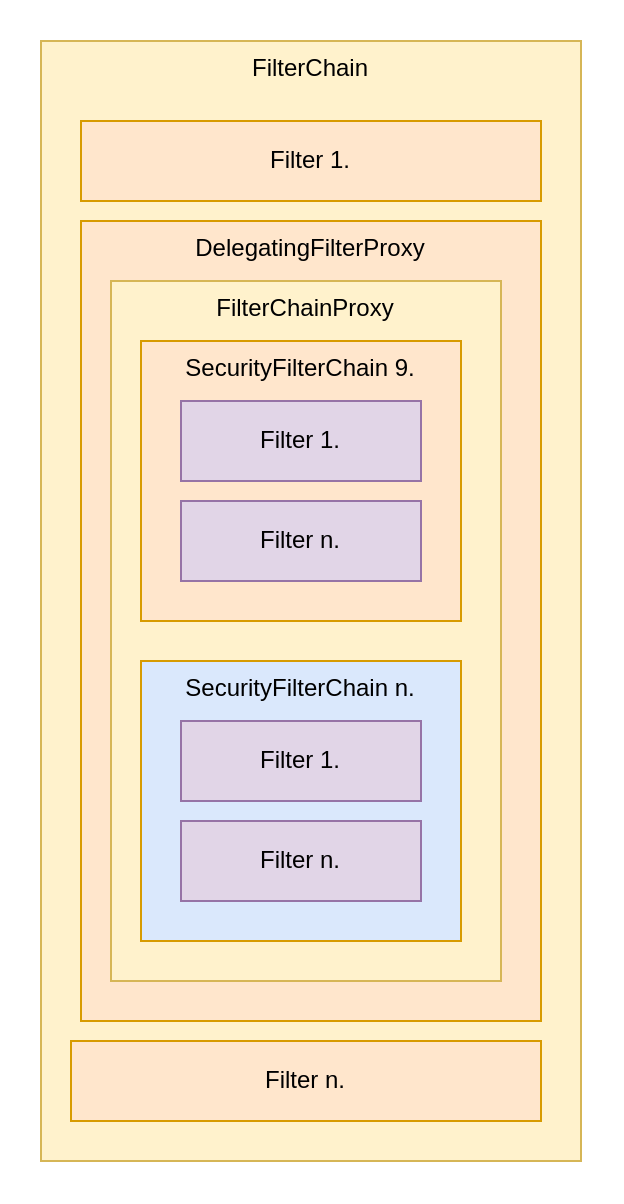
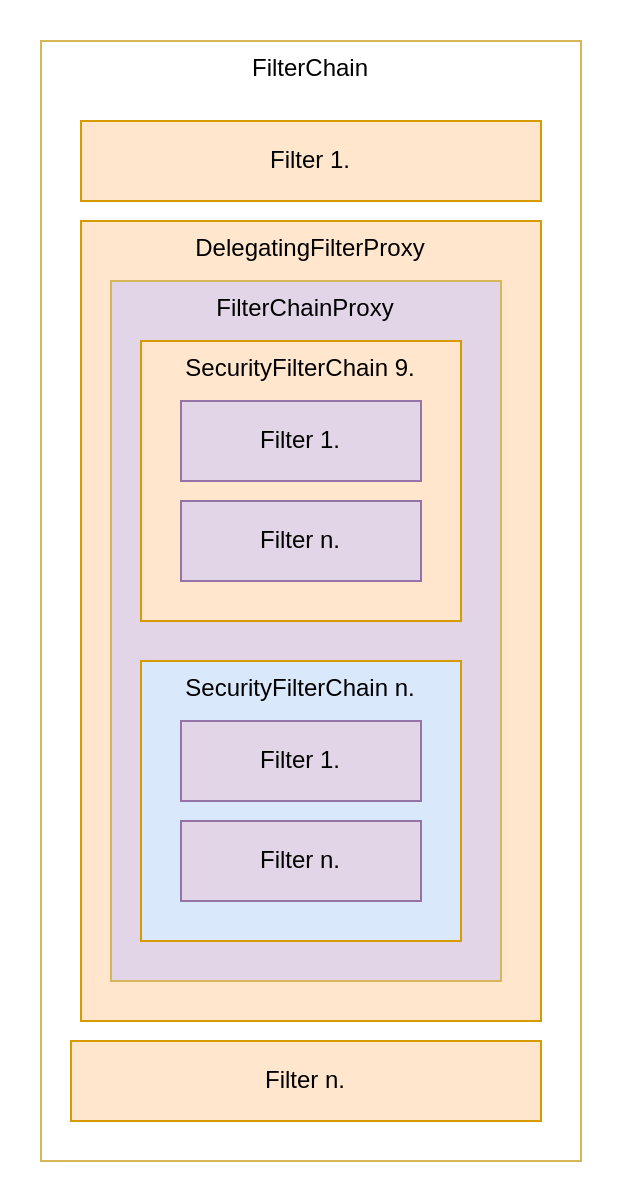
node "FilterChain": fillcolor #fff2cc -> #ffffff
node "FilterChainProxy": fillcolor #fff2cc -> #e1d5e7
